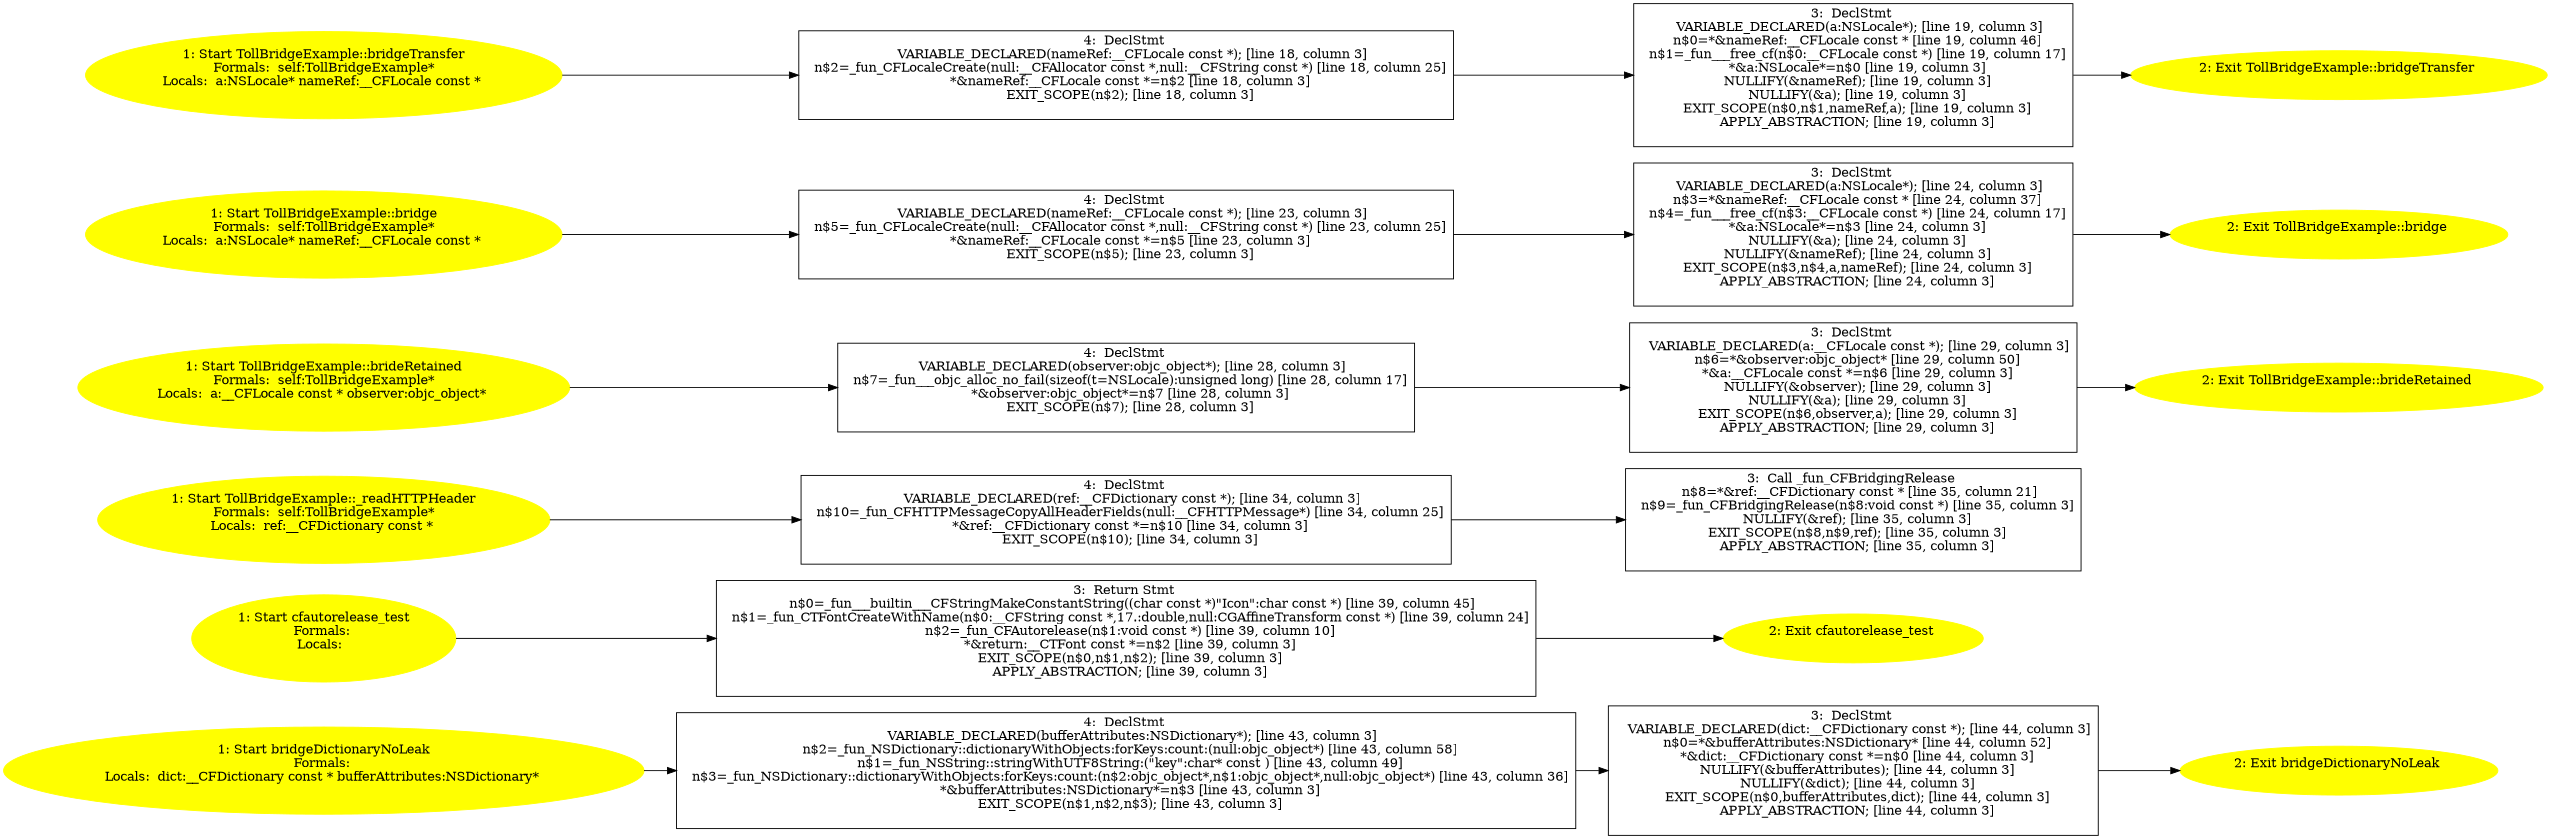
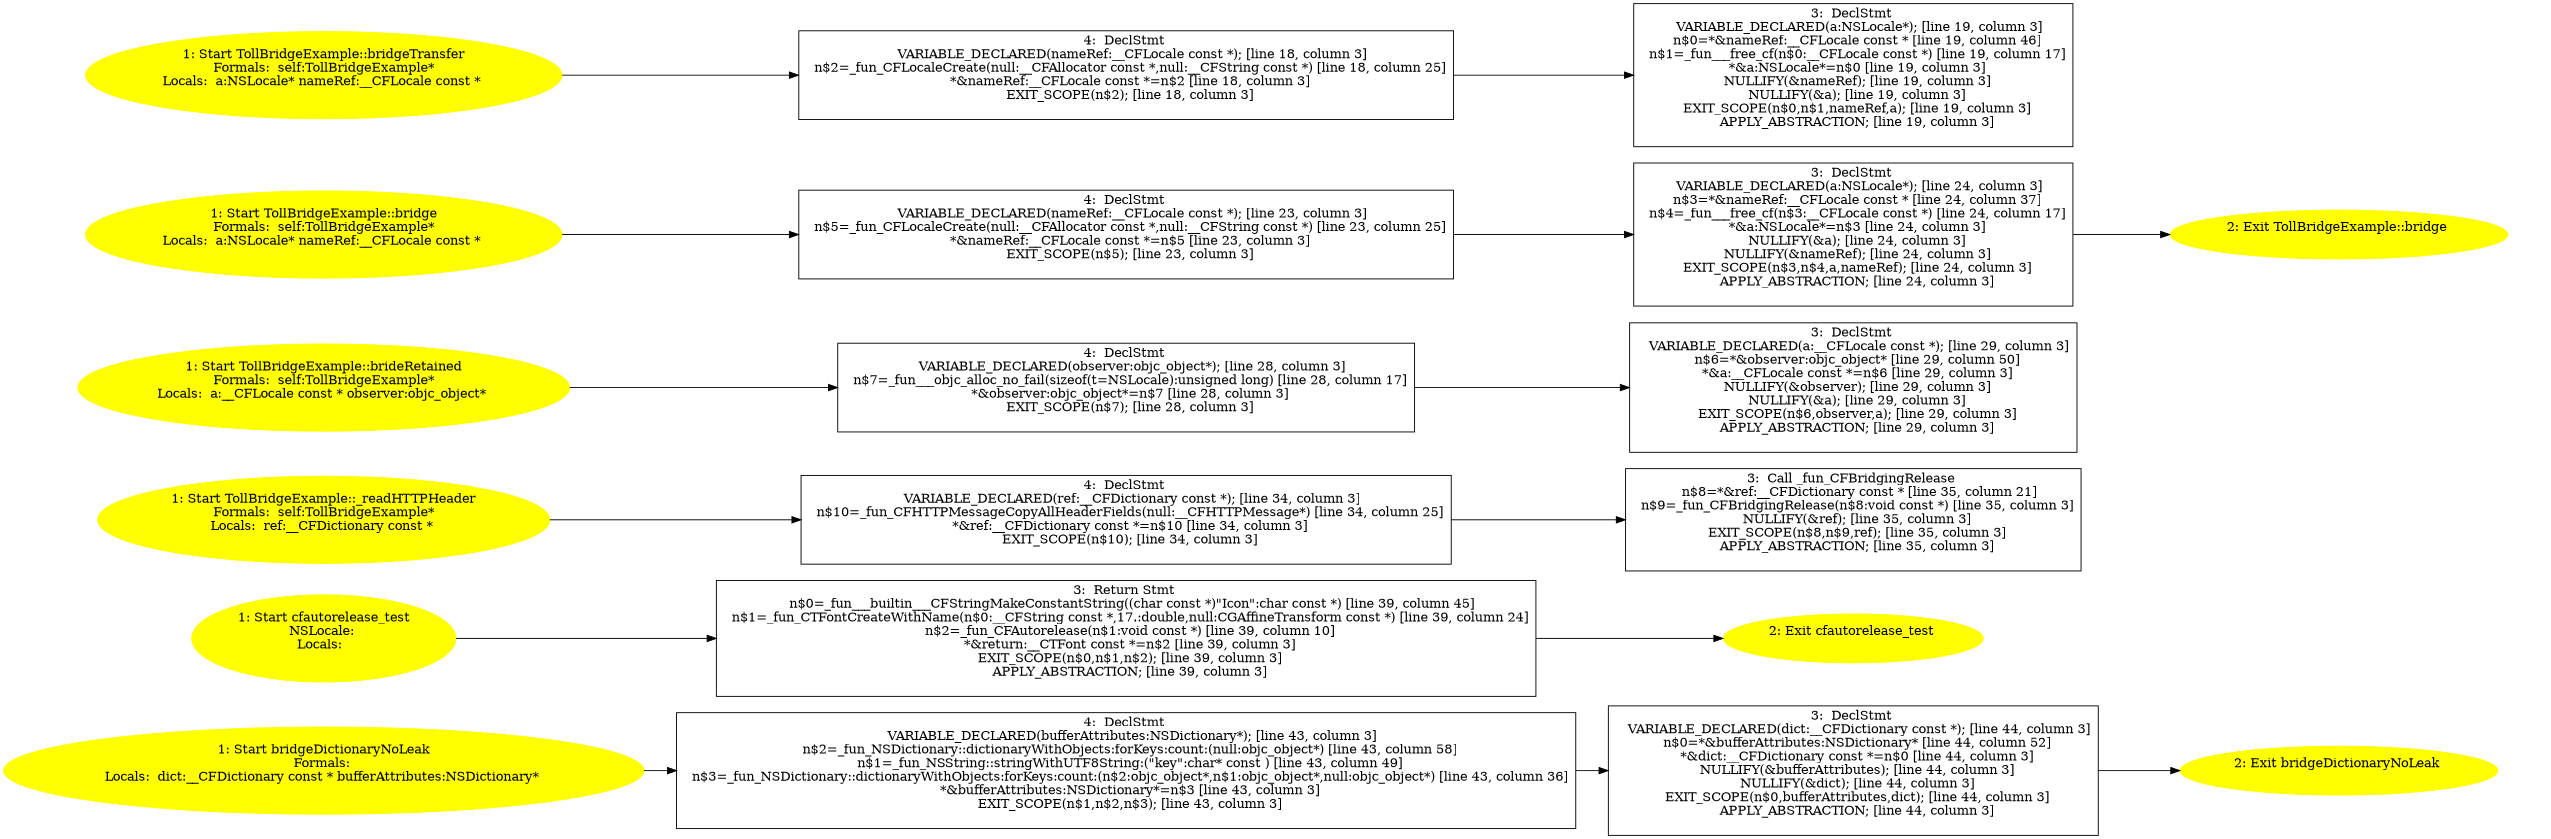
node "2: Exit TollBridgeExample::bridgeTransfer": removed
node "2: Exit TollBridgeExample::brideRetained": removed
node "1: Start cfautorelease_test Formals: Locals:": label "1: Start cfautorelease_test Formals: Locals:" -> "1: Start cfautorelease_test NSLocale: Locals:"
